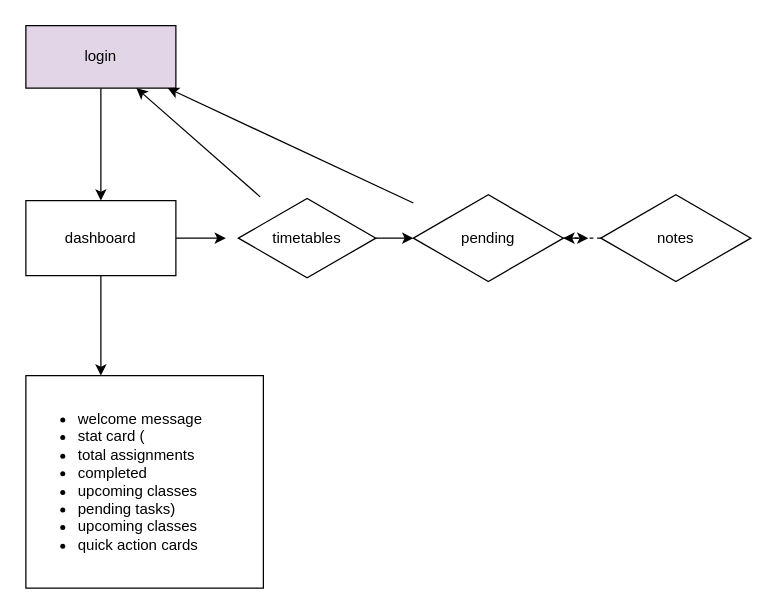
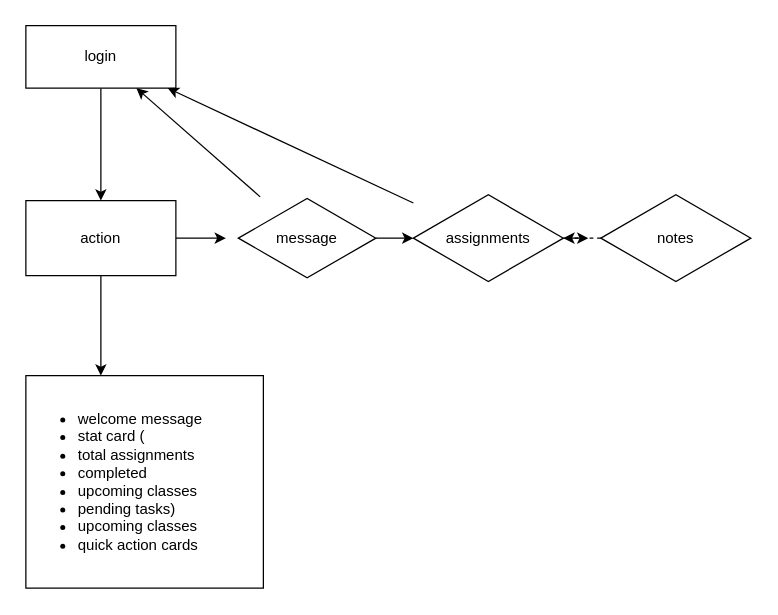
node "login": fillcolor #e1d5e7 -> #ffffff
node "dashboard": label "dashboard" -> "action"
node "timetables": label "timetables" -> "message"
node "pending": label "pending" -> "assignments"
